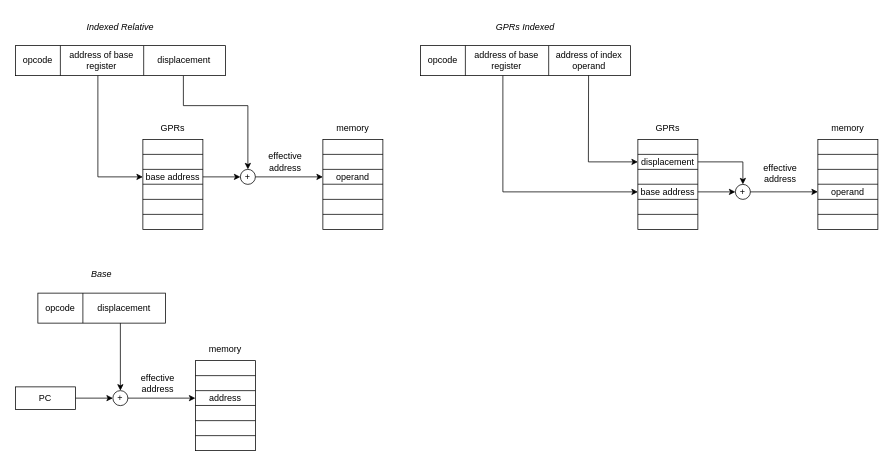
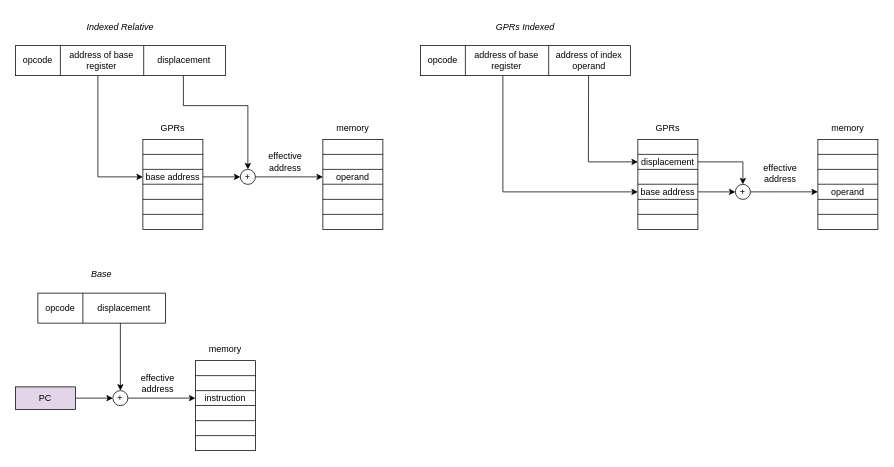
node "PC": fillcolor #ffffff -> #e1d5e7
node "address": label "address" -> "instruction"
